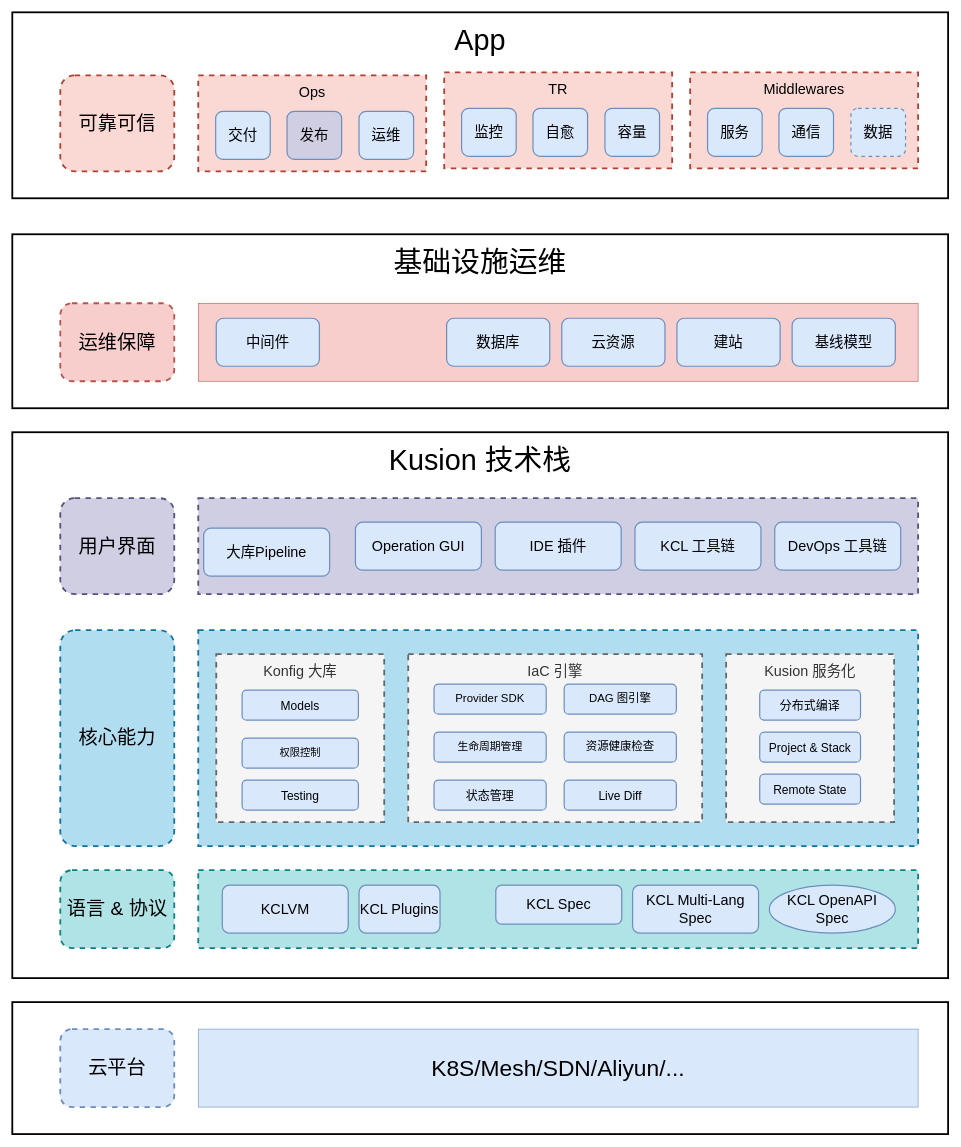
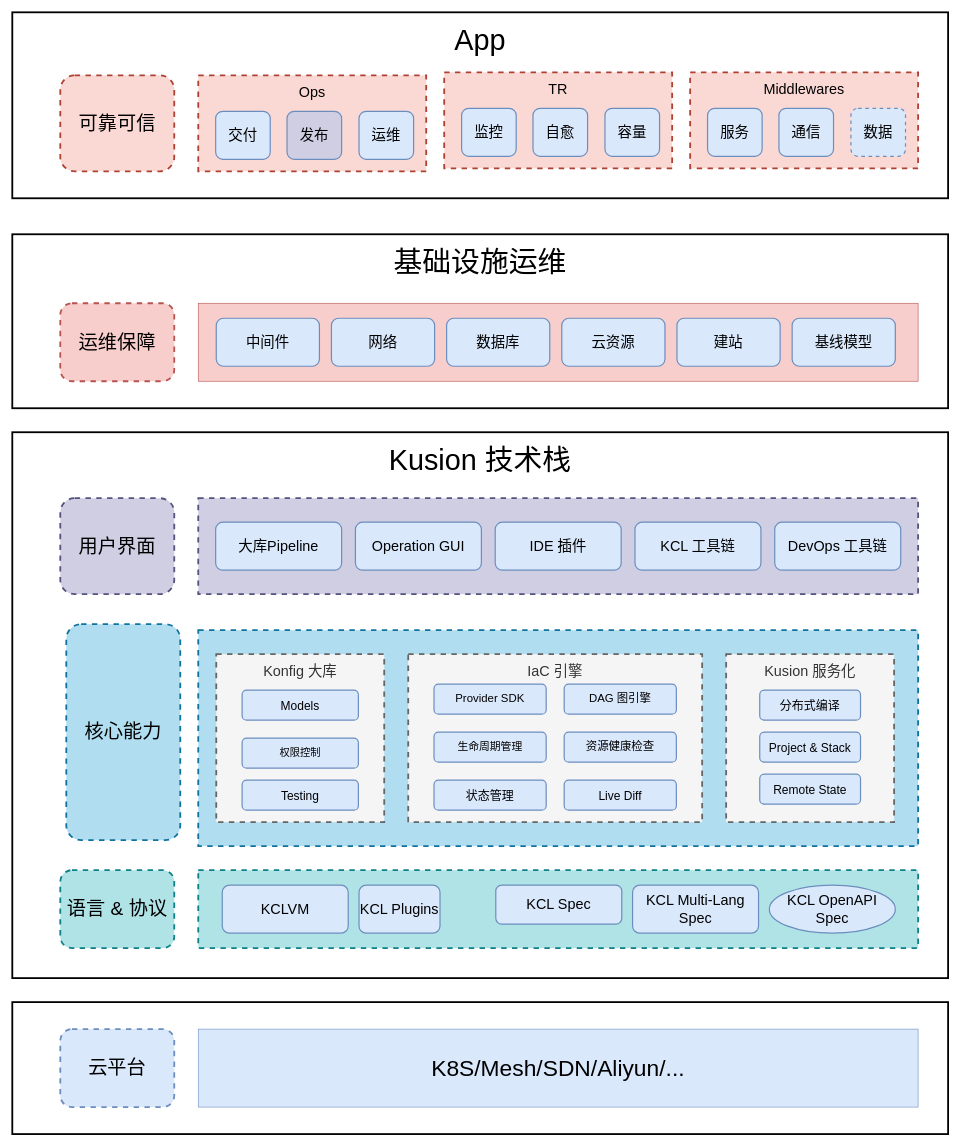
node "网络": added
node "大库Pipeline": moved (267, 552) -> (279, 546)
node "核心能力": moved (117, 738) -> (123, 732)
